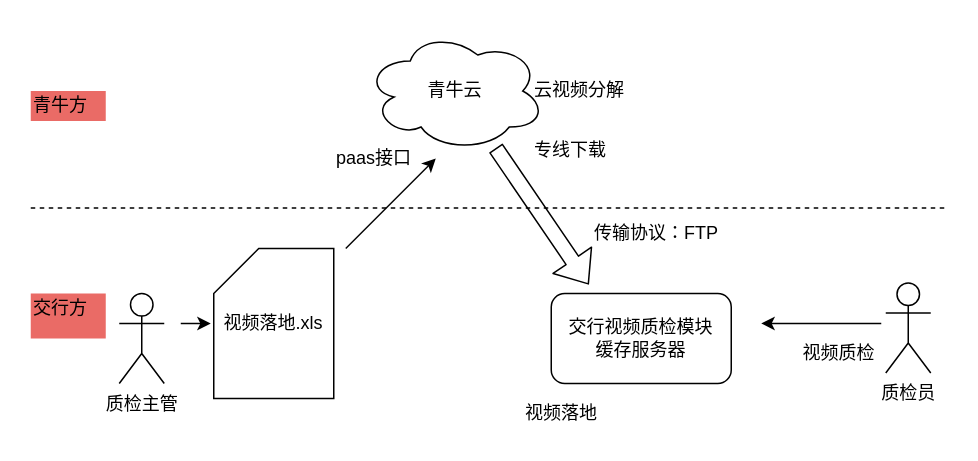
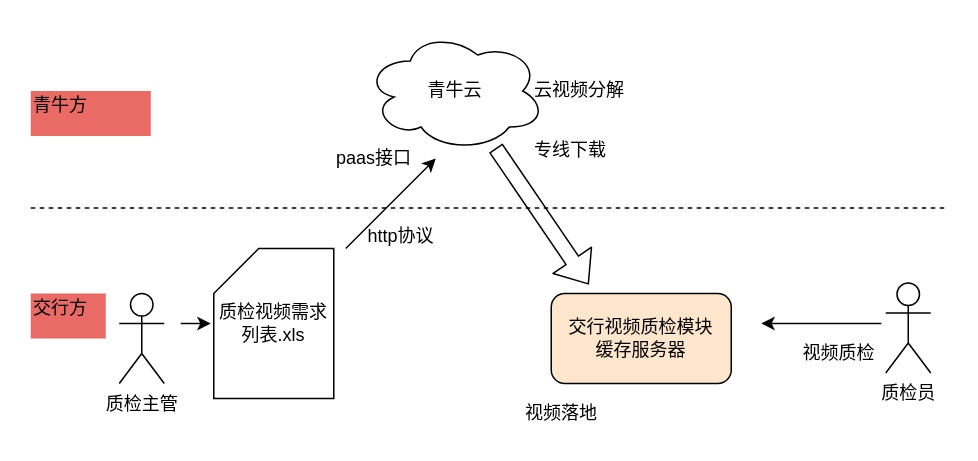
node "青牛方": size 75x30 -> 120x45
node "传输协议：FTP": removed
node "http协议": added
node "视频落地.xls": label "视频落地.xls" -> "质检视频需求列表.xls"
node "交行视频质检模块 缓存服务器": fillcolor #ffffff -> #ffe6cc
